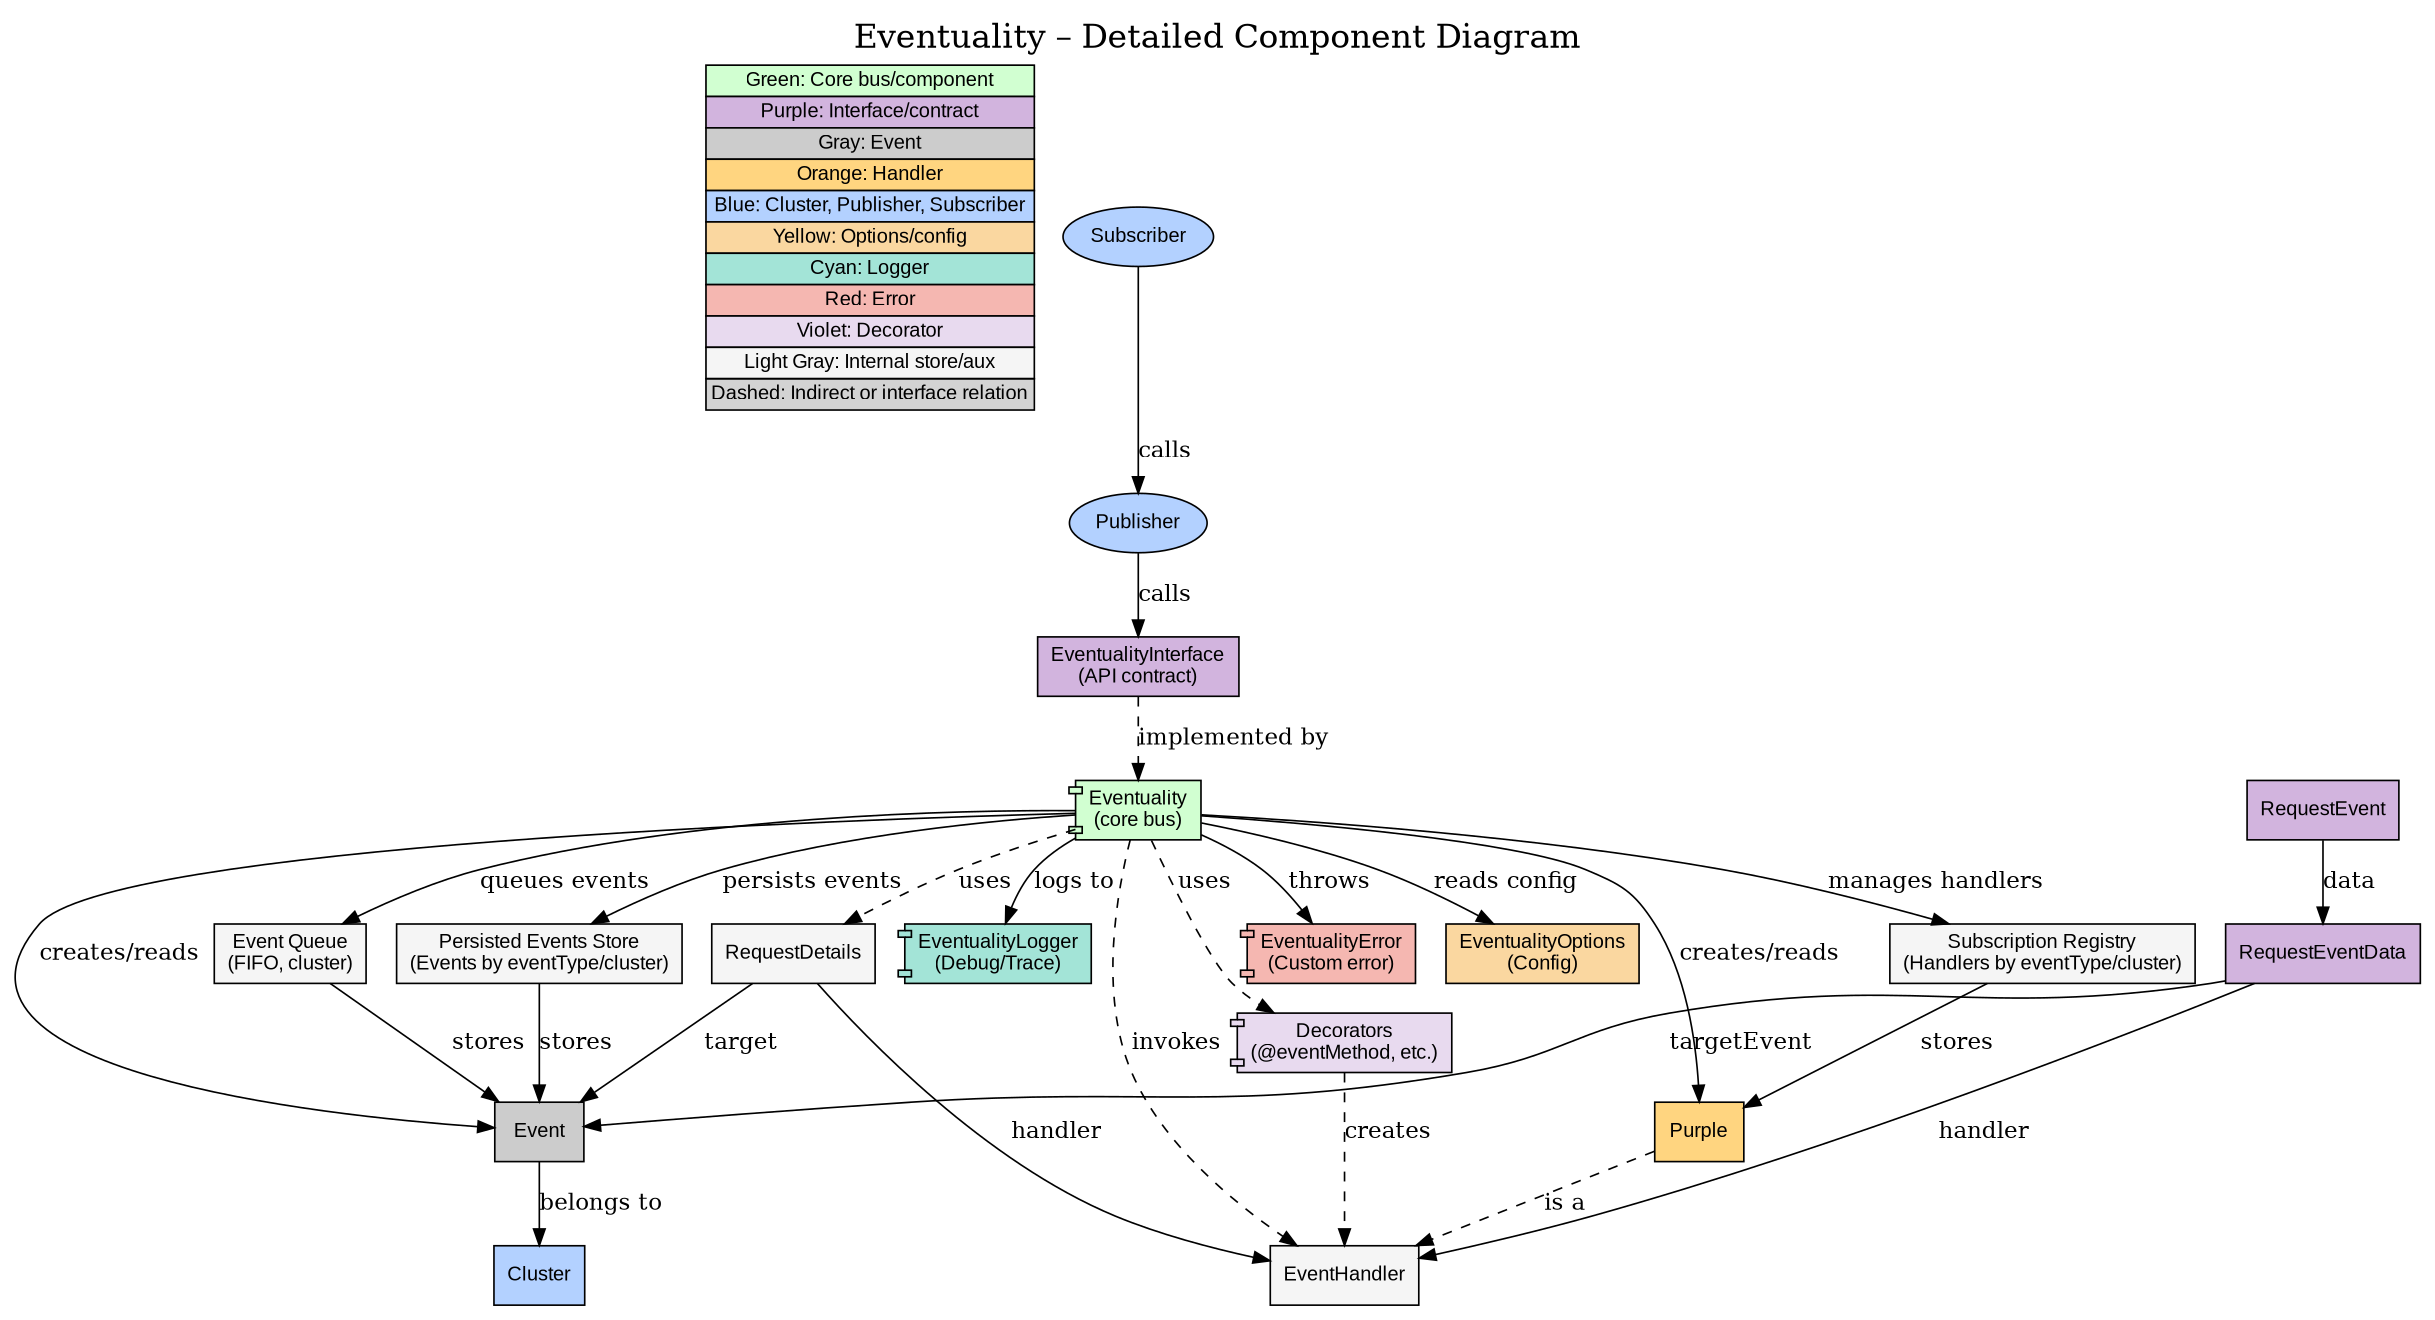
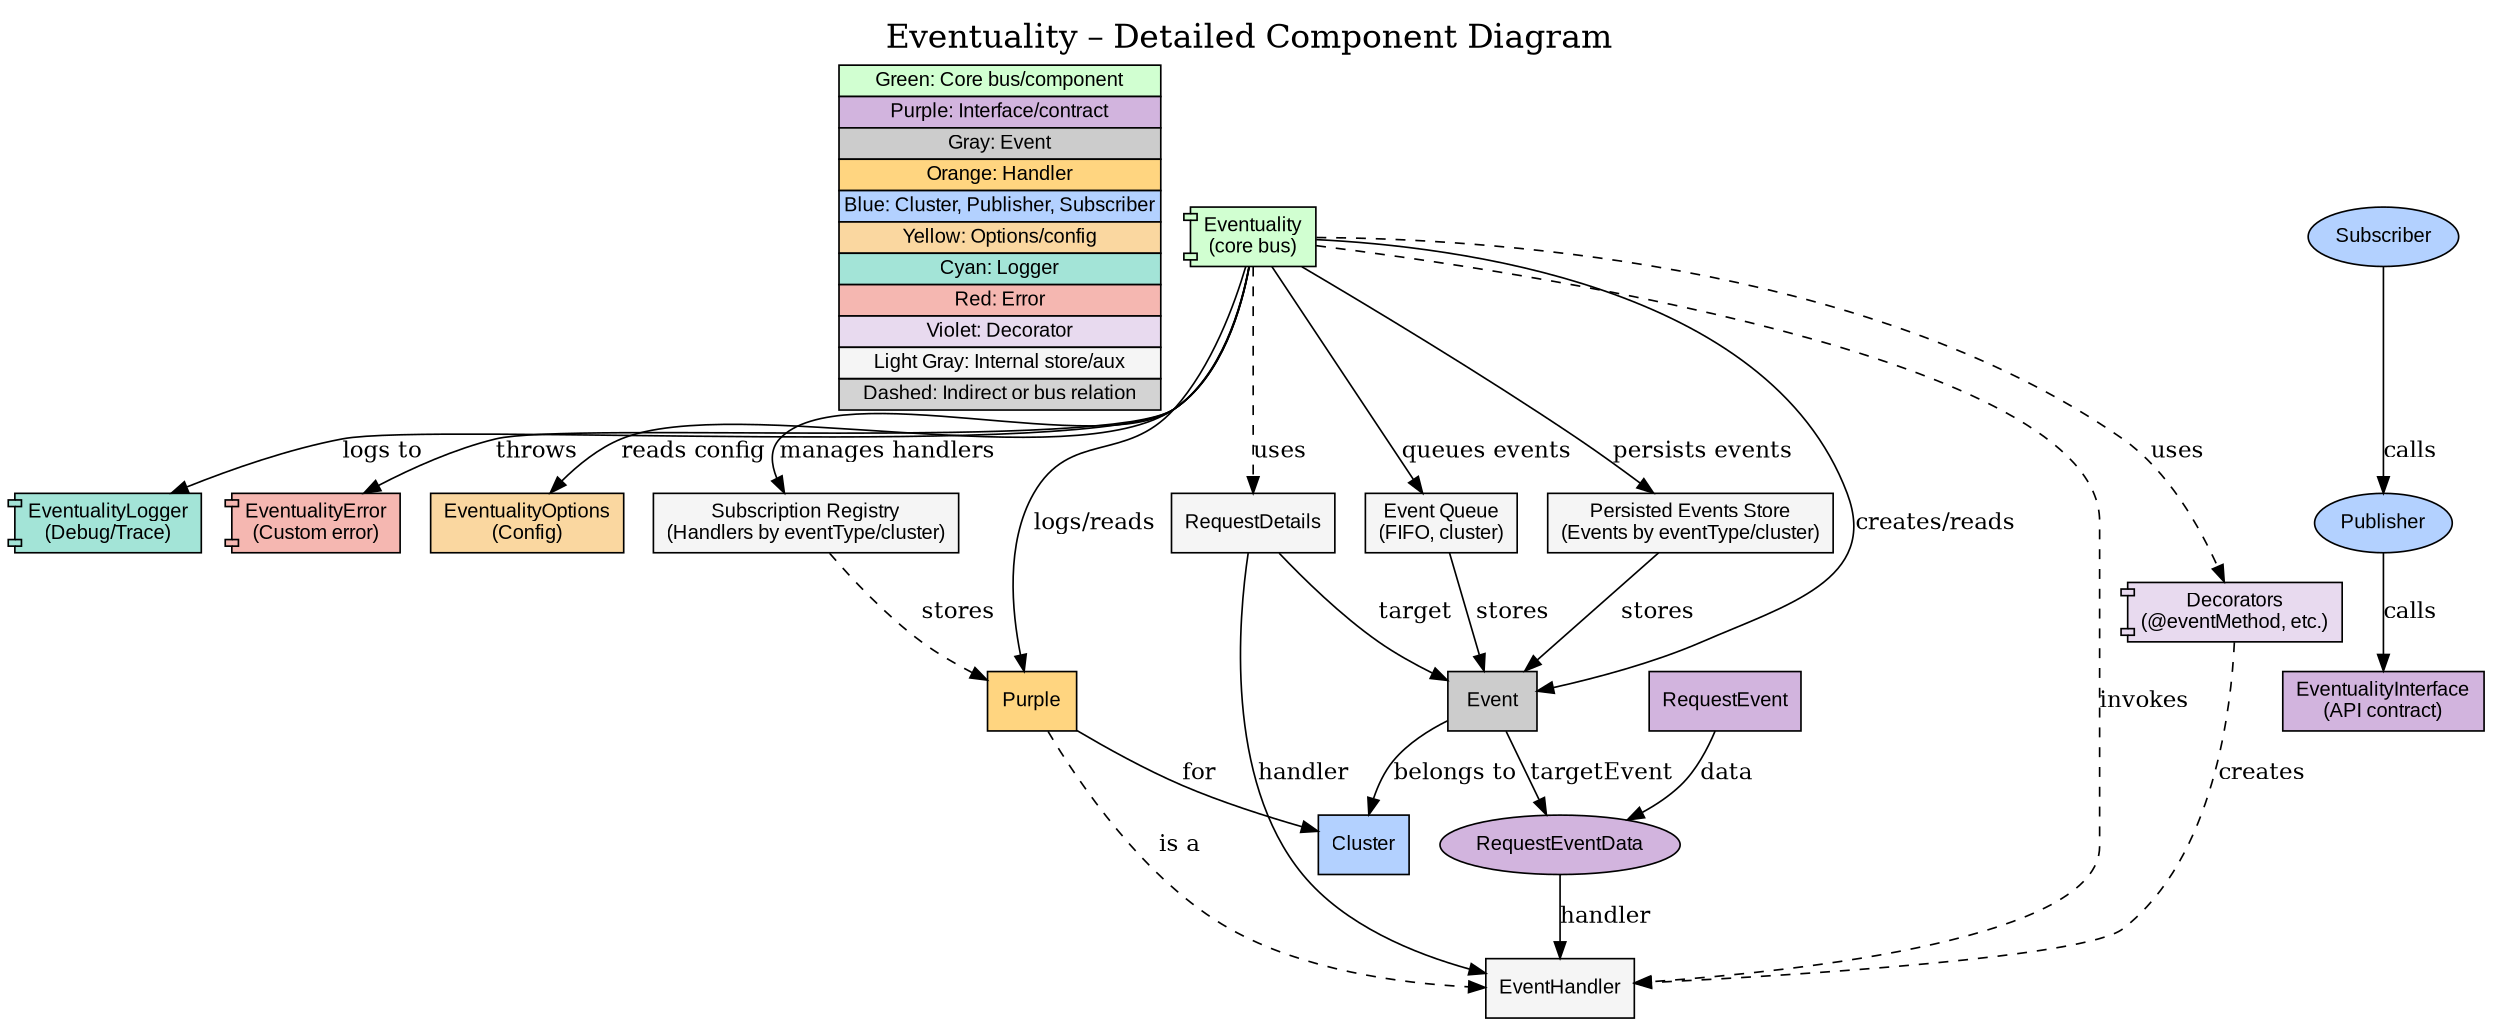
node "Green: Core bus/component": text "Dashed: Indirect or interface relation" -> "Dashed: Indirect or bus relation"
edge "EventualityInterface (API contract)" -> "Eventuality (core bus)": removed, label "implemented by"
edge "Purple" -> "Cluster": added, label "for"
edge "Eventuality (core bus)" -> "Purple": label "creates/reads" -> "logs/reads"
node "RequestEventData": shape box -> ellipse
edge "Subscription Registry (Handlers by eventType/cluster)" -> "Purple": style solid -> dashed
edge "RequestEventData" -> "Event": reversed
